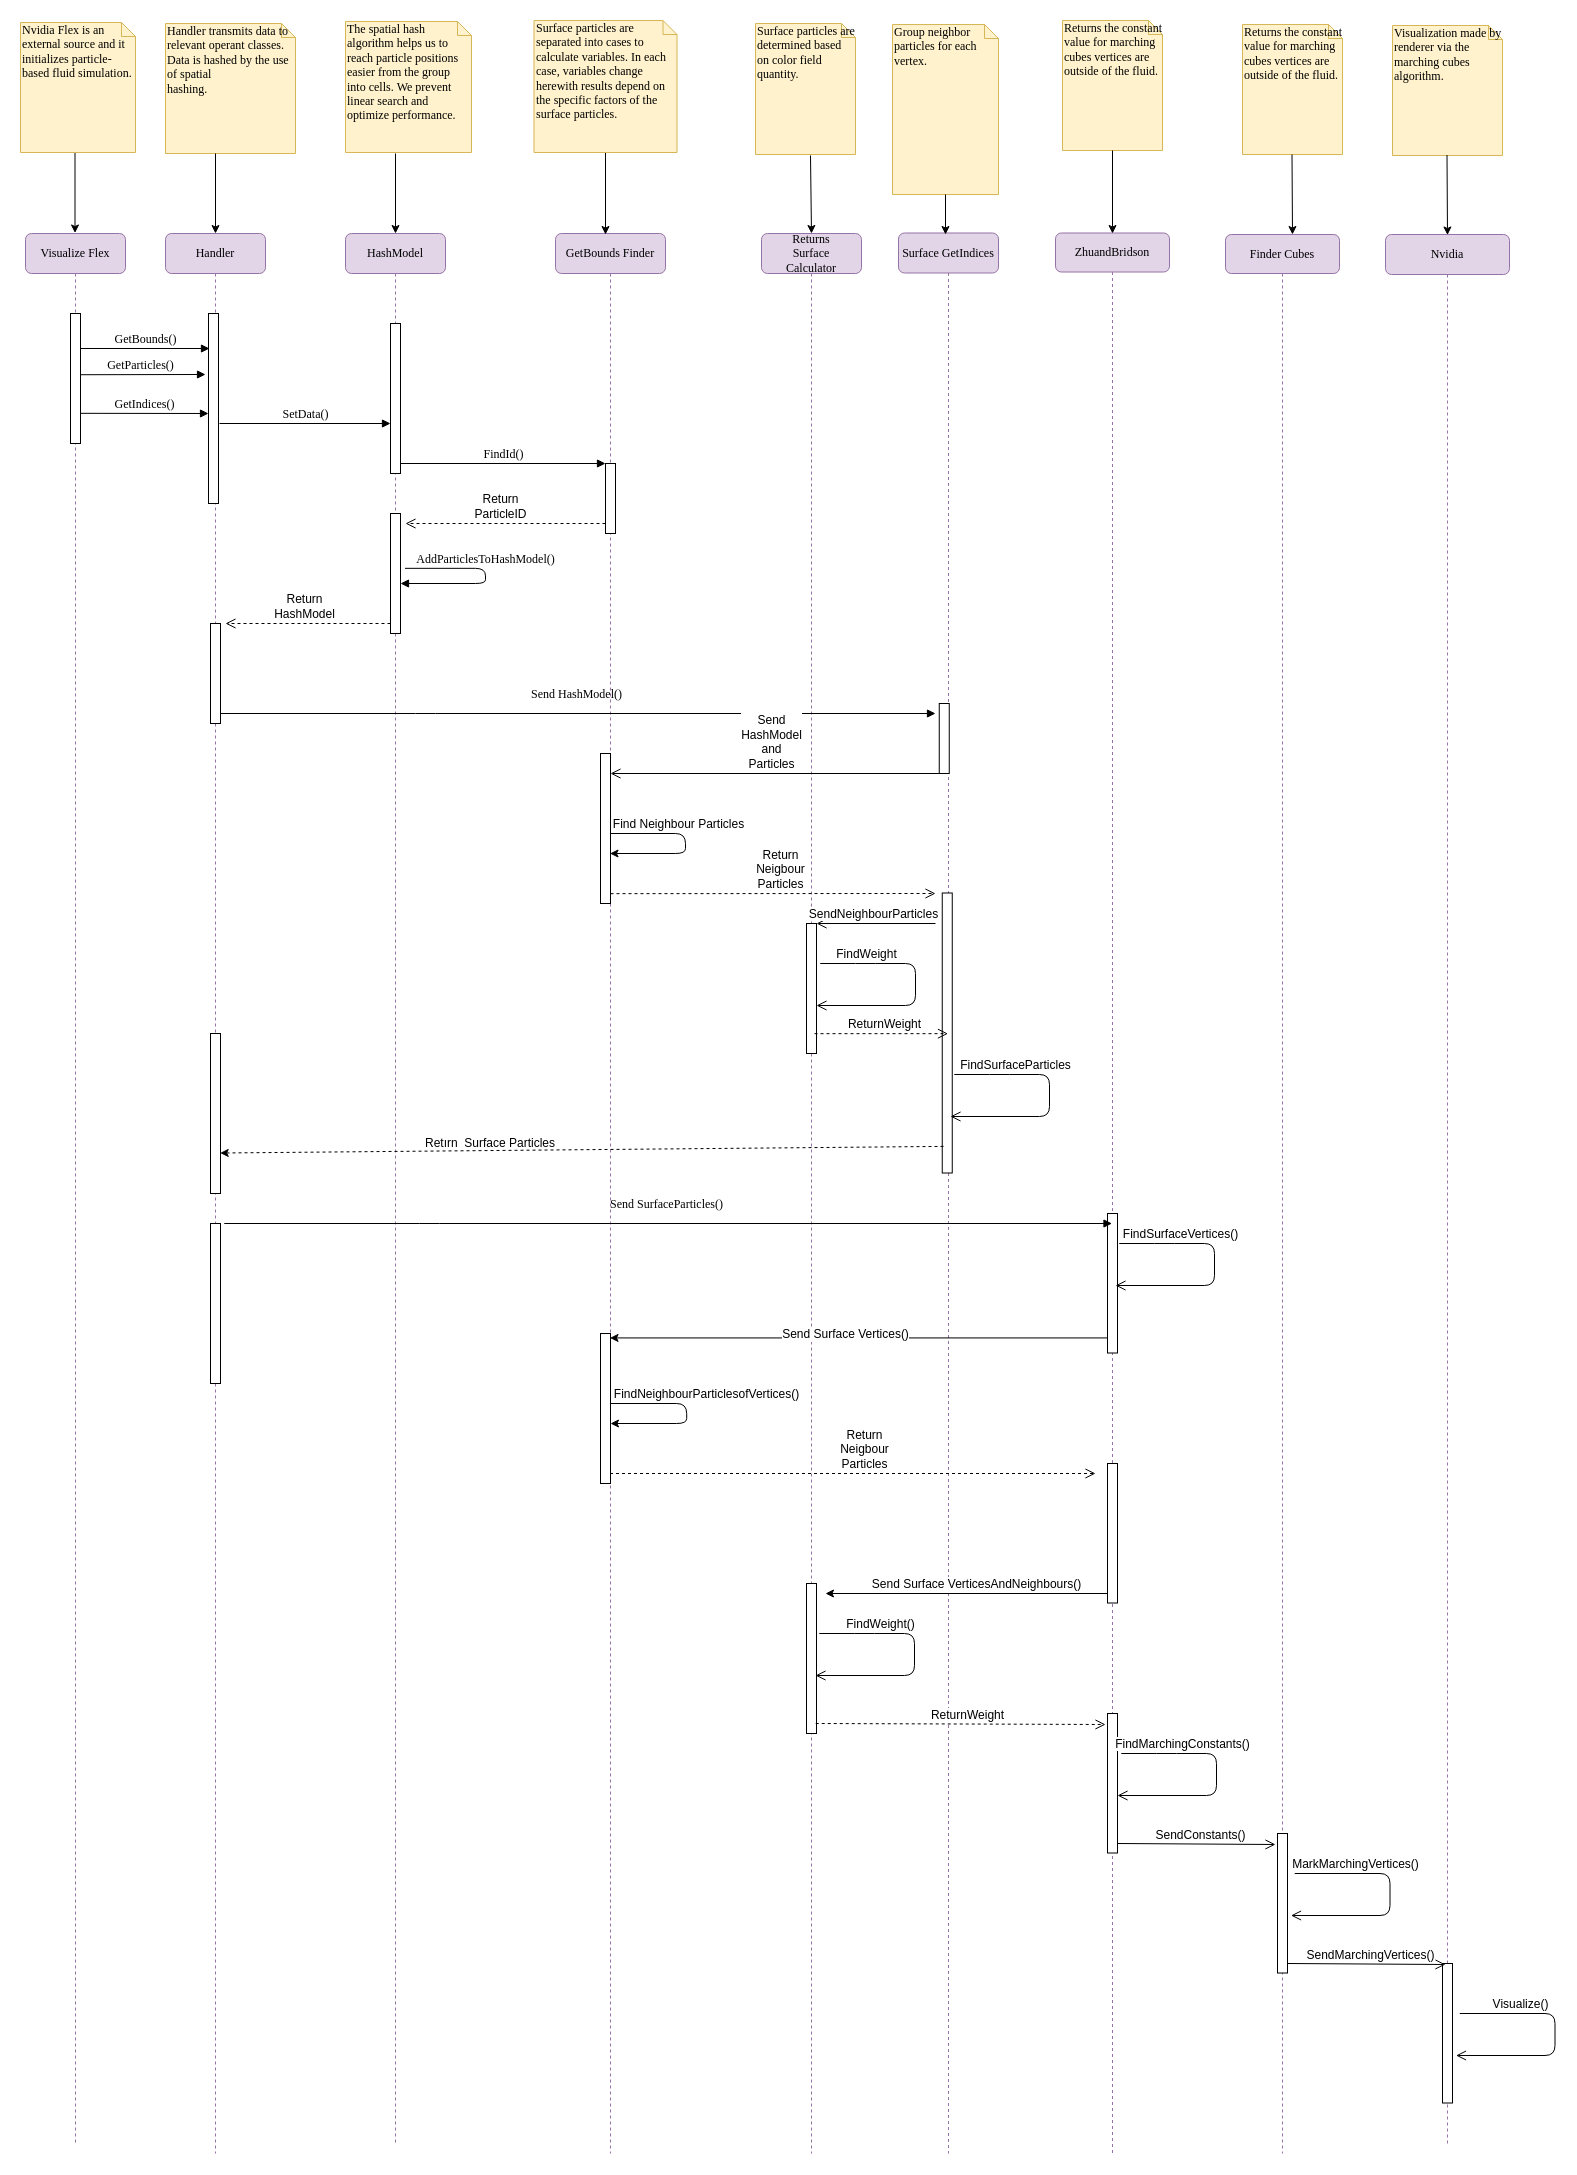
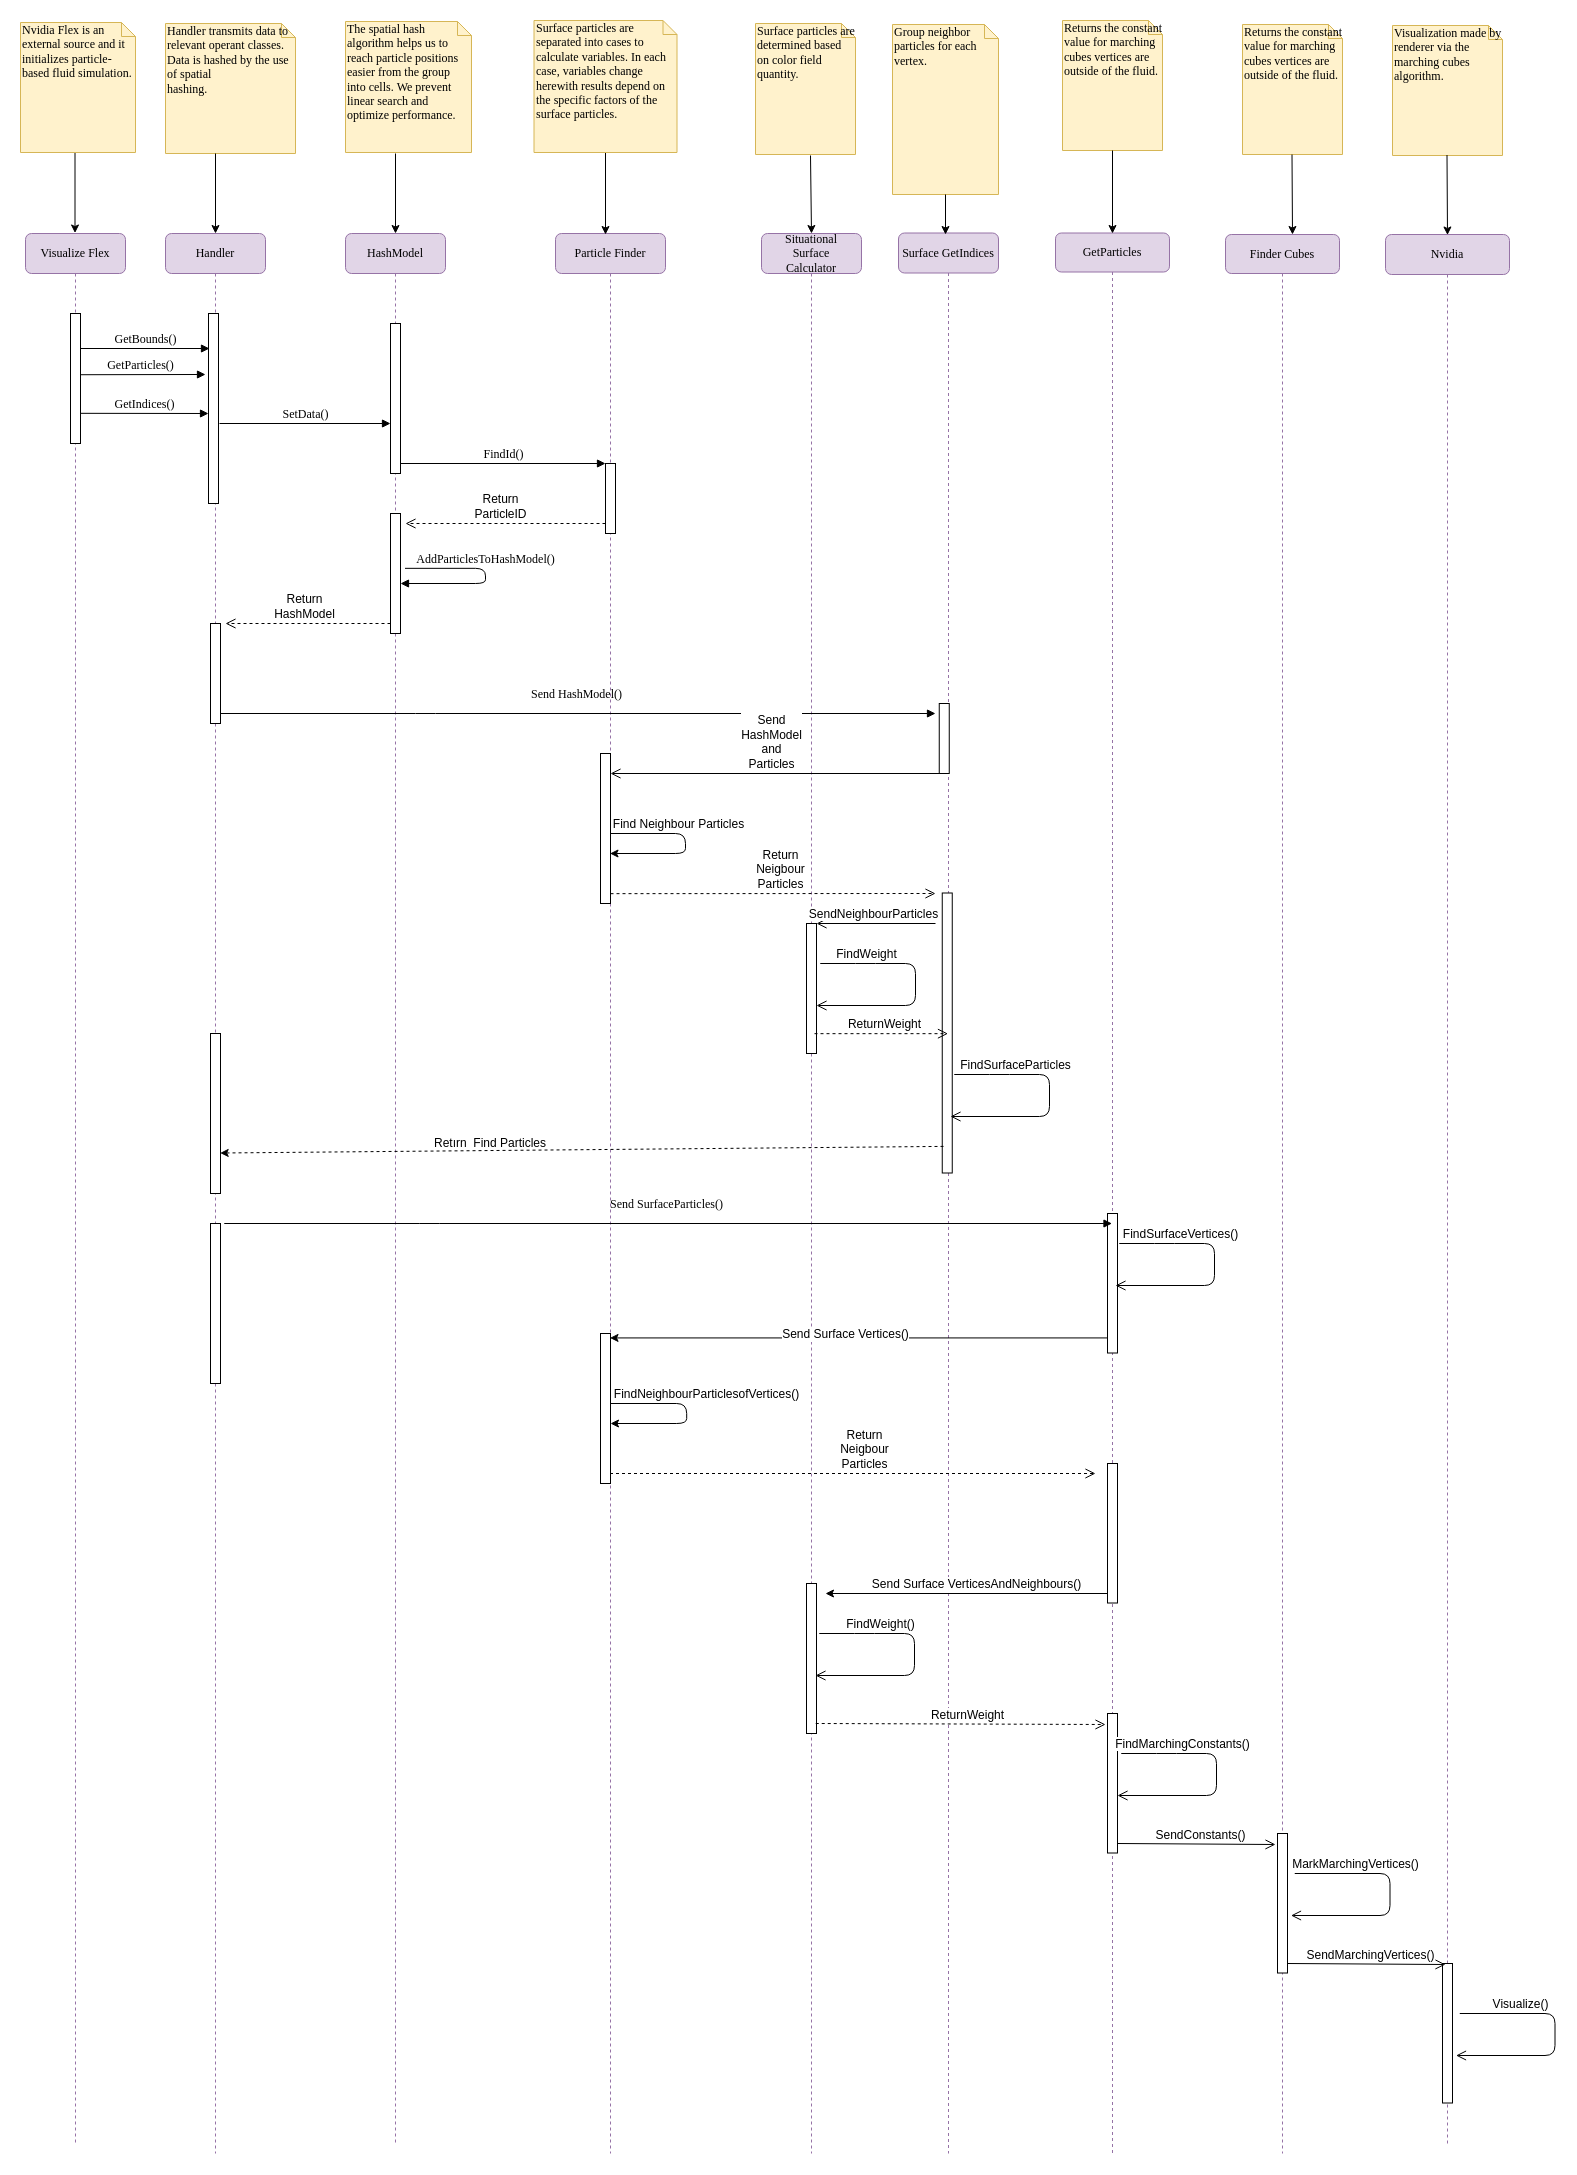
node "ZhuandBridson": label "ZhuandBridson" -> "GetParticles"
node "GetBounds Finder": label "GetBounds Finder" -> "Particle Finder"
node "Returns Surface Calculator": label "Returns Surface Calculator" -> "Situational Surface Calculator"
node "Retırn Surface Particles": label "Retırn Surface Particles" -> "Retırn Find Particles"
